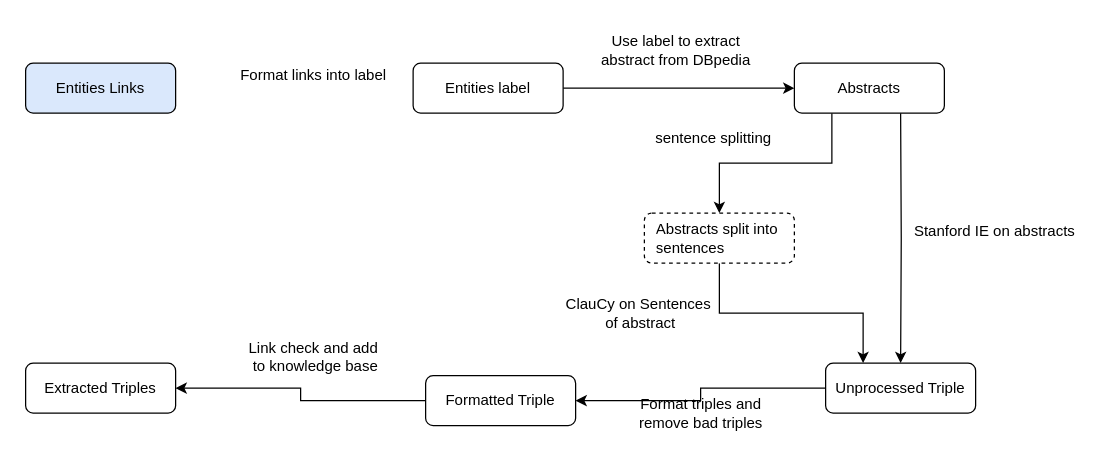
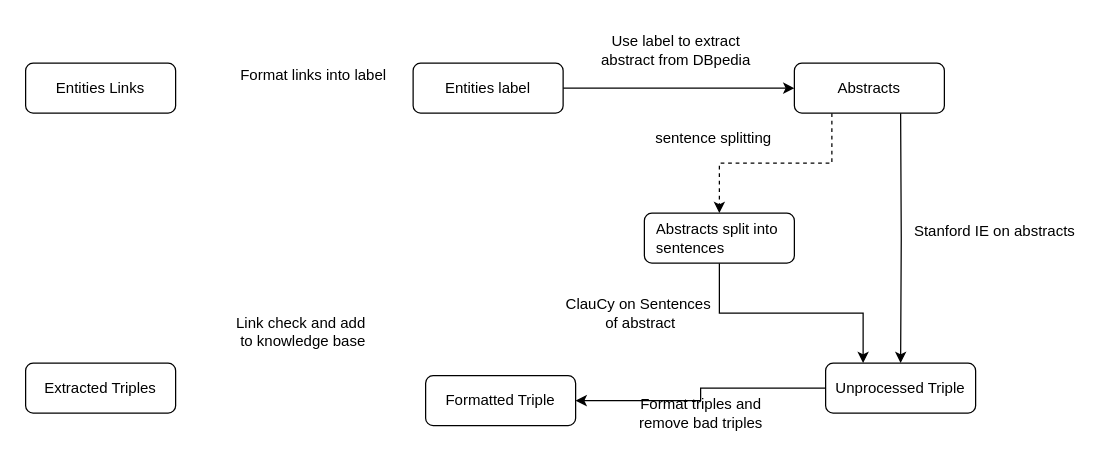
node "Entities Links": fillcolor #dae8fc -> #ffffff
edge "Abstracts" -> "Abstracts split into sentences": style solid -> dashed
node "Abstracts split into sentences": style dashed -> solid
node "Link check and add to knowledge base": moved (313, 357) -> (301, 332)
edge "Formatted Triple" -> "Extracted Triples": removed
